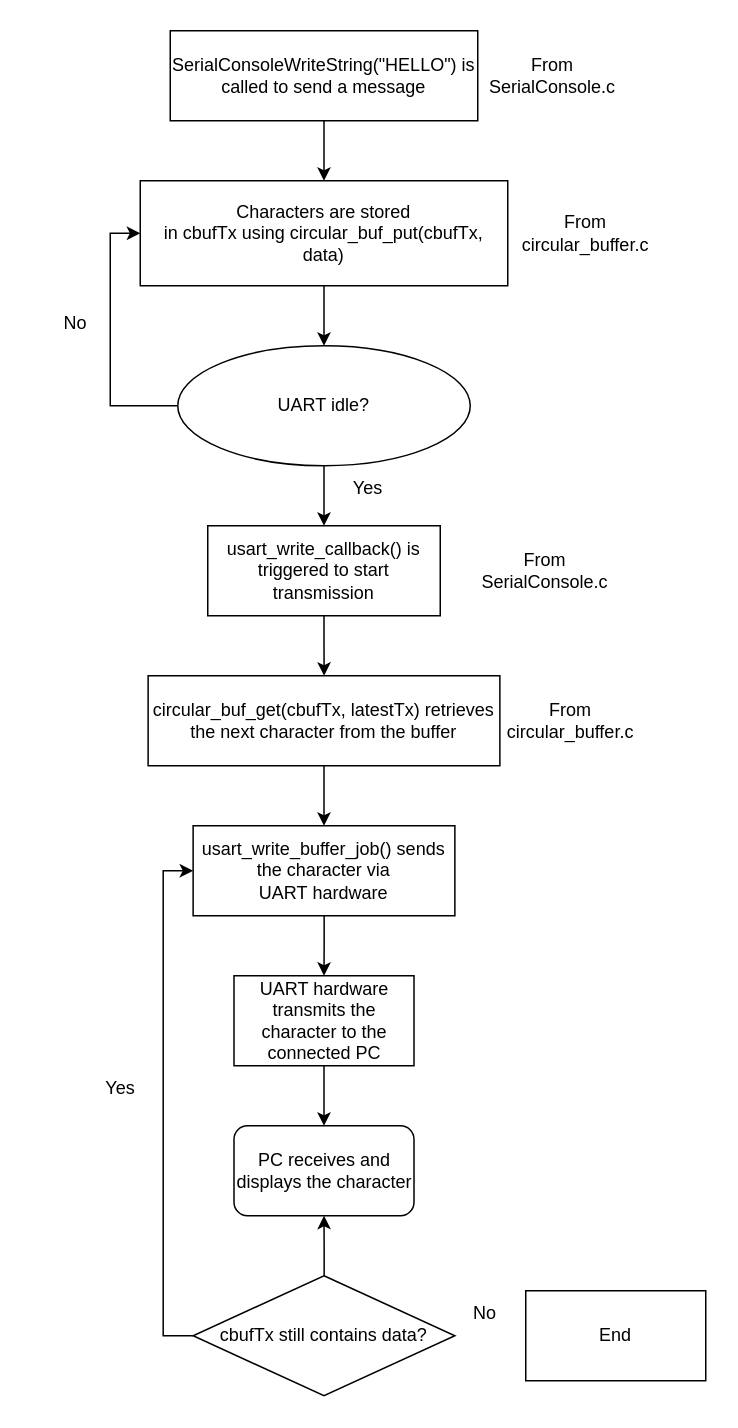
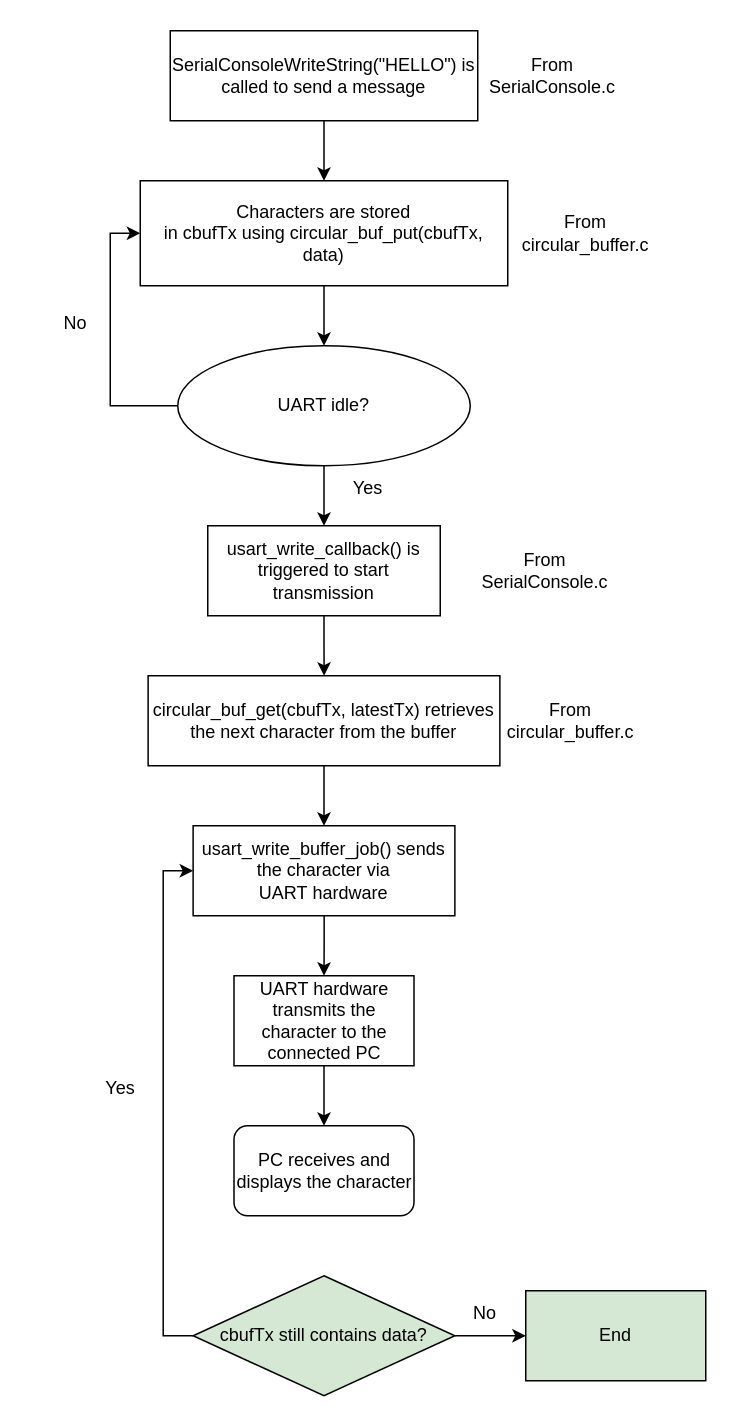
edge "cbufTx still contains data?" -> "PC receives and displays the character": now "cbufTx still contains data?" -> "End"
node "cbufTx still contains data?": fillcolor #ffffff -> #d5e8d4
node "End": fillcolor #ffffff -> #d5e8d4
